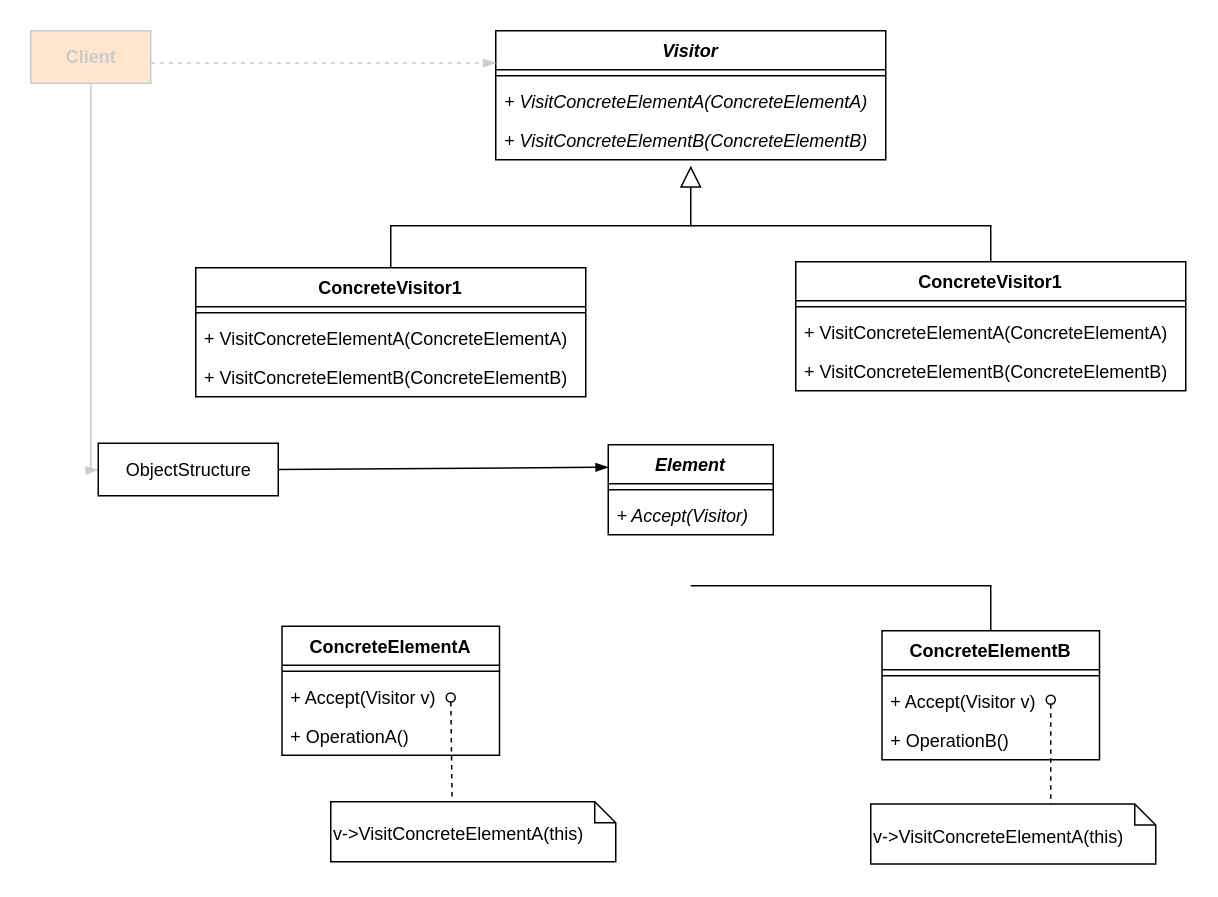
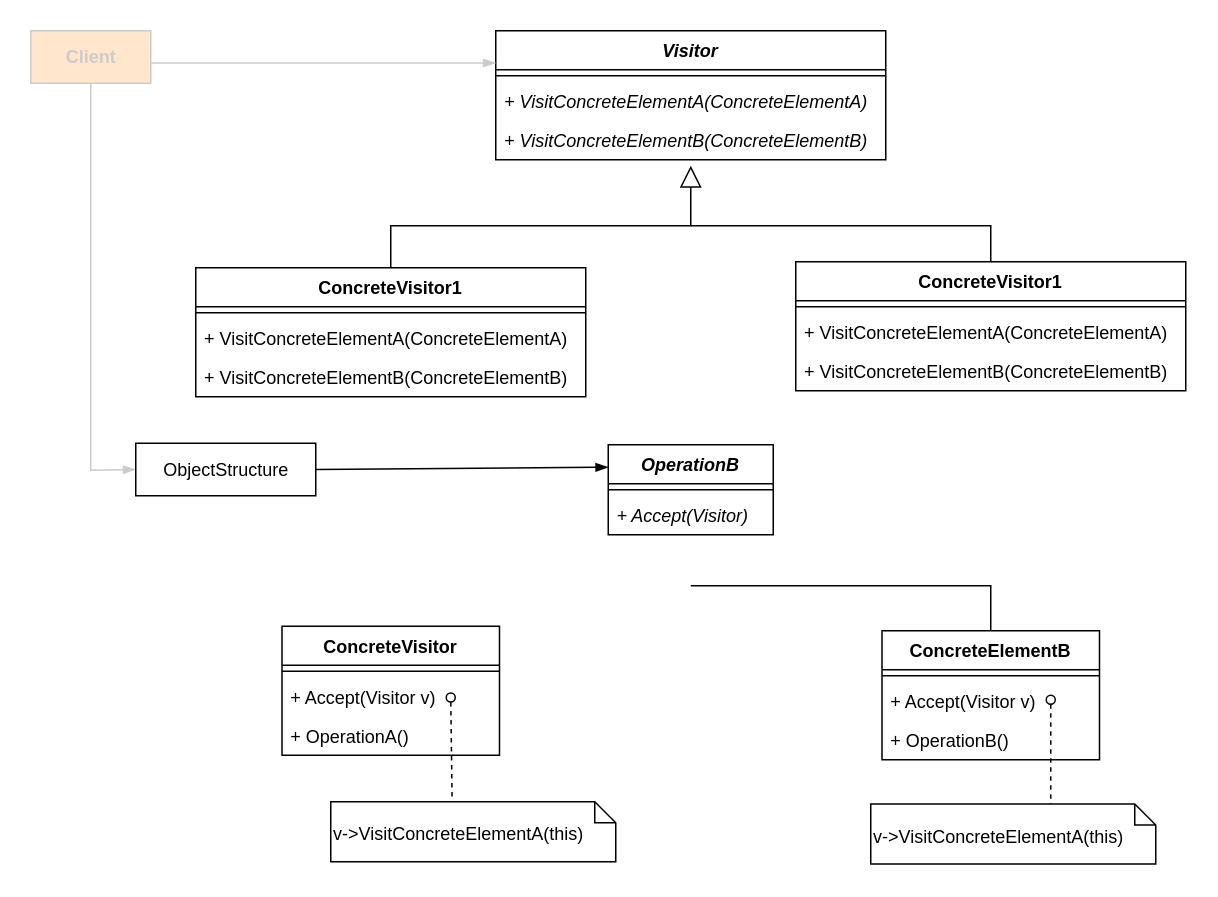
edge "Client" -> "Visitor": style dashed -> solid
node "Element": label "Element" -> "OperationB"
node "ObjectStructure": moved (188, 470) -> (226, 470)
node "ConcreteElementA": label "ConcreteElementA" -> "ConcreteVisitor"
